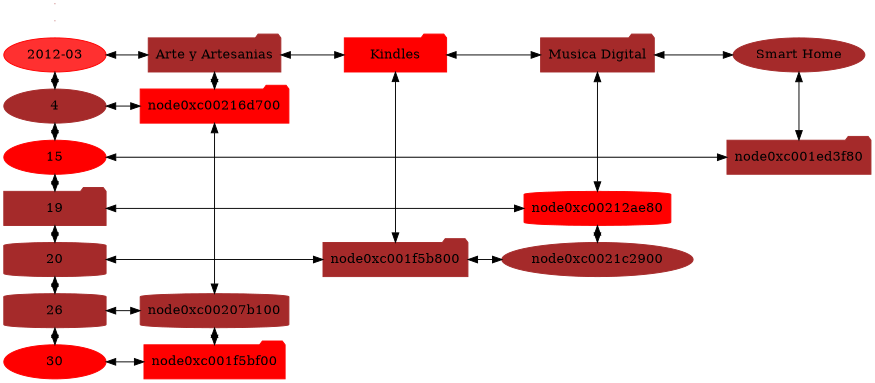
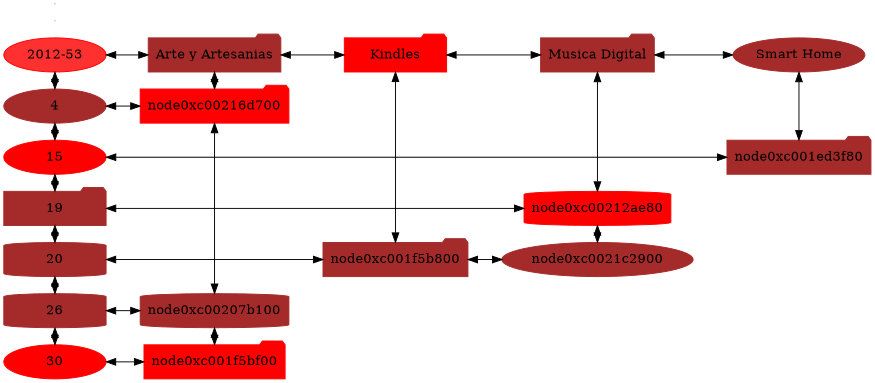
node "2012-03": label "2012-03" -> "2012-53"
